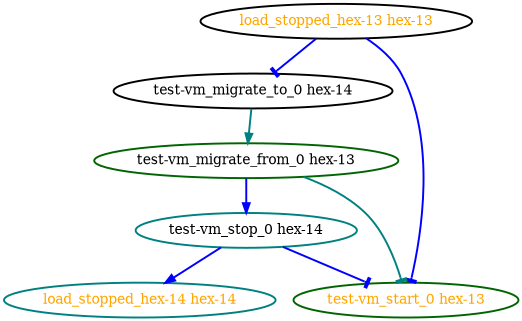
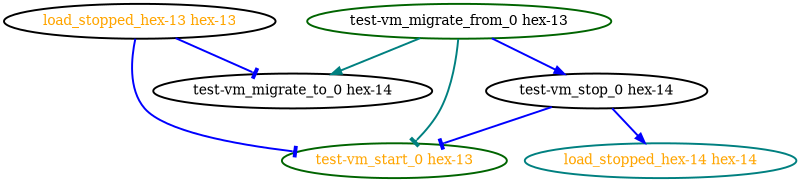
edge "test-vm_migrate_to_0 hex-14" -> "test-vm_migrate_from_0 hex-13": reversed
node "test-vm_stop_0 hex-14": color teal -> black
